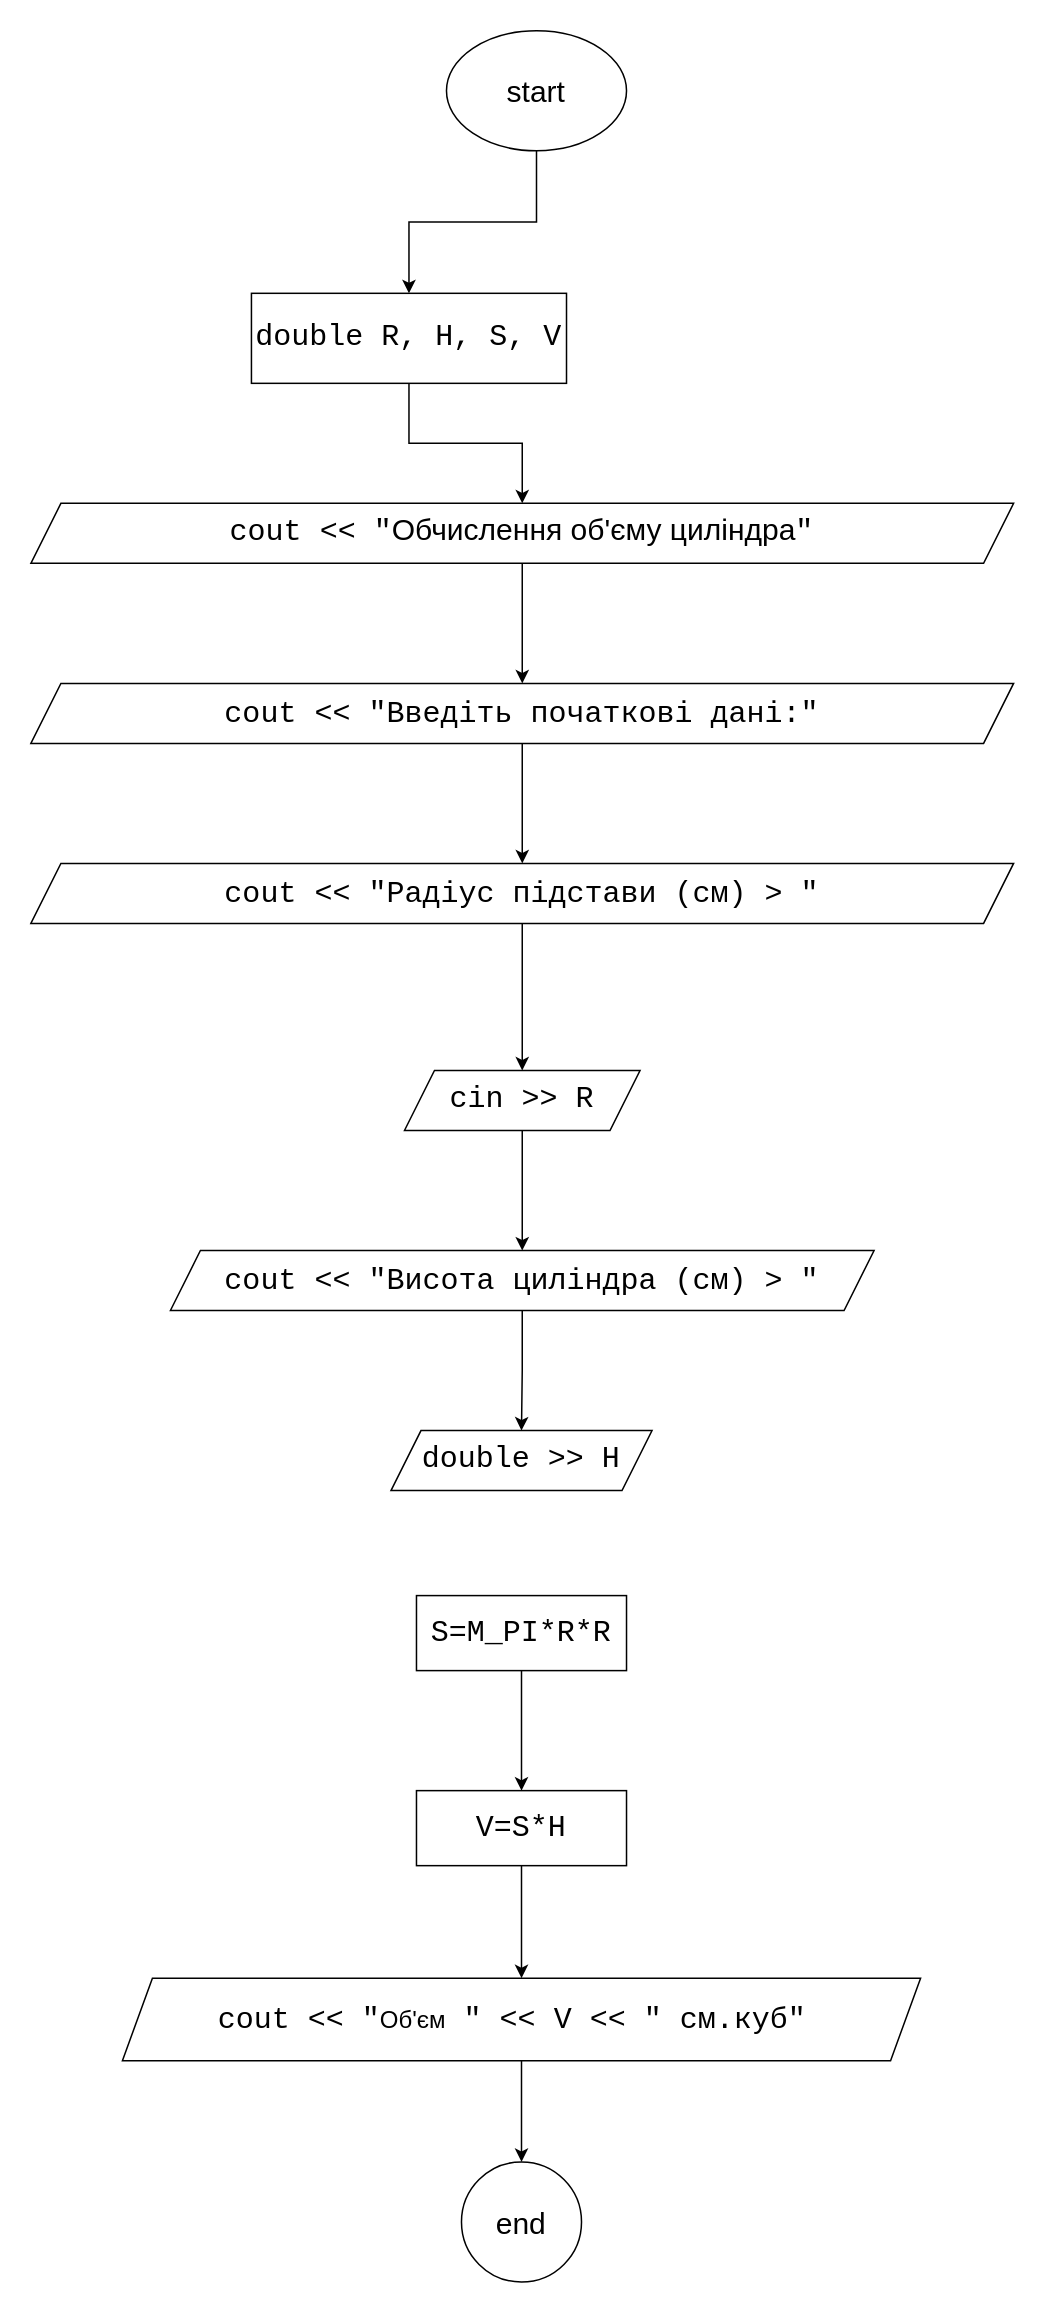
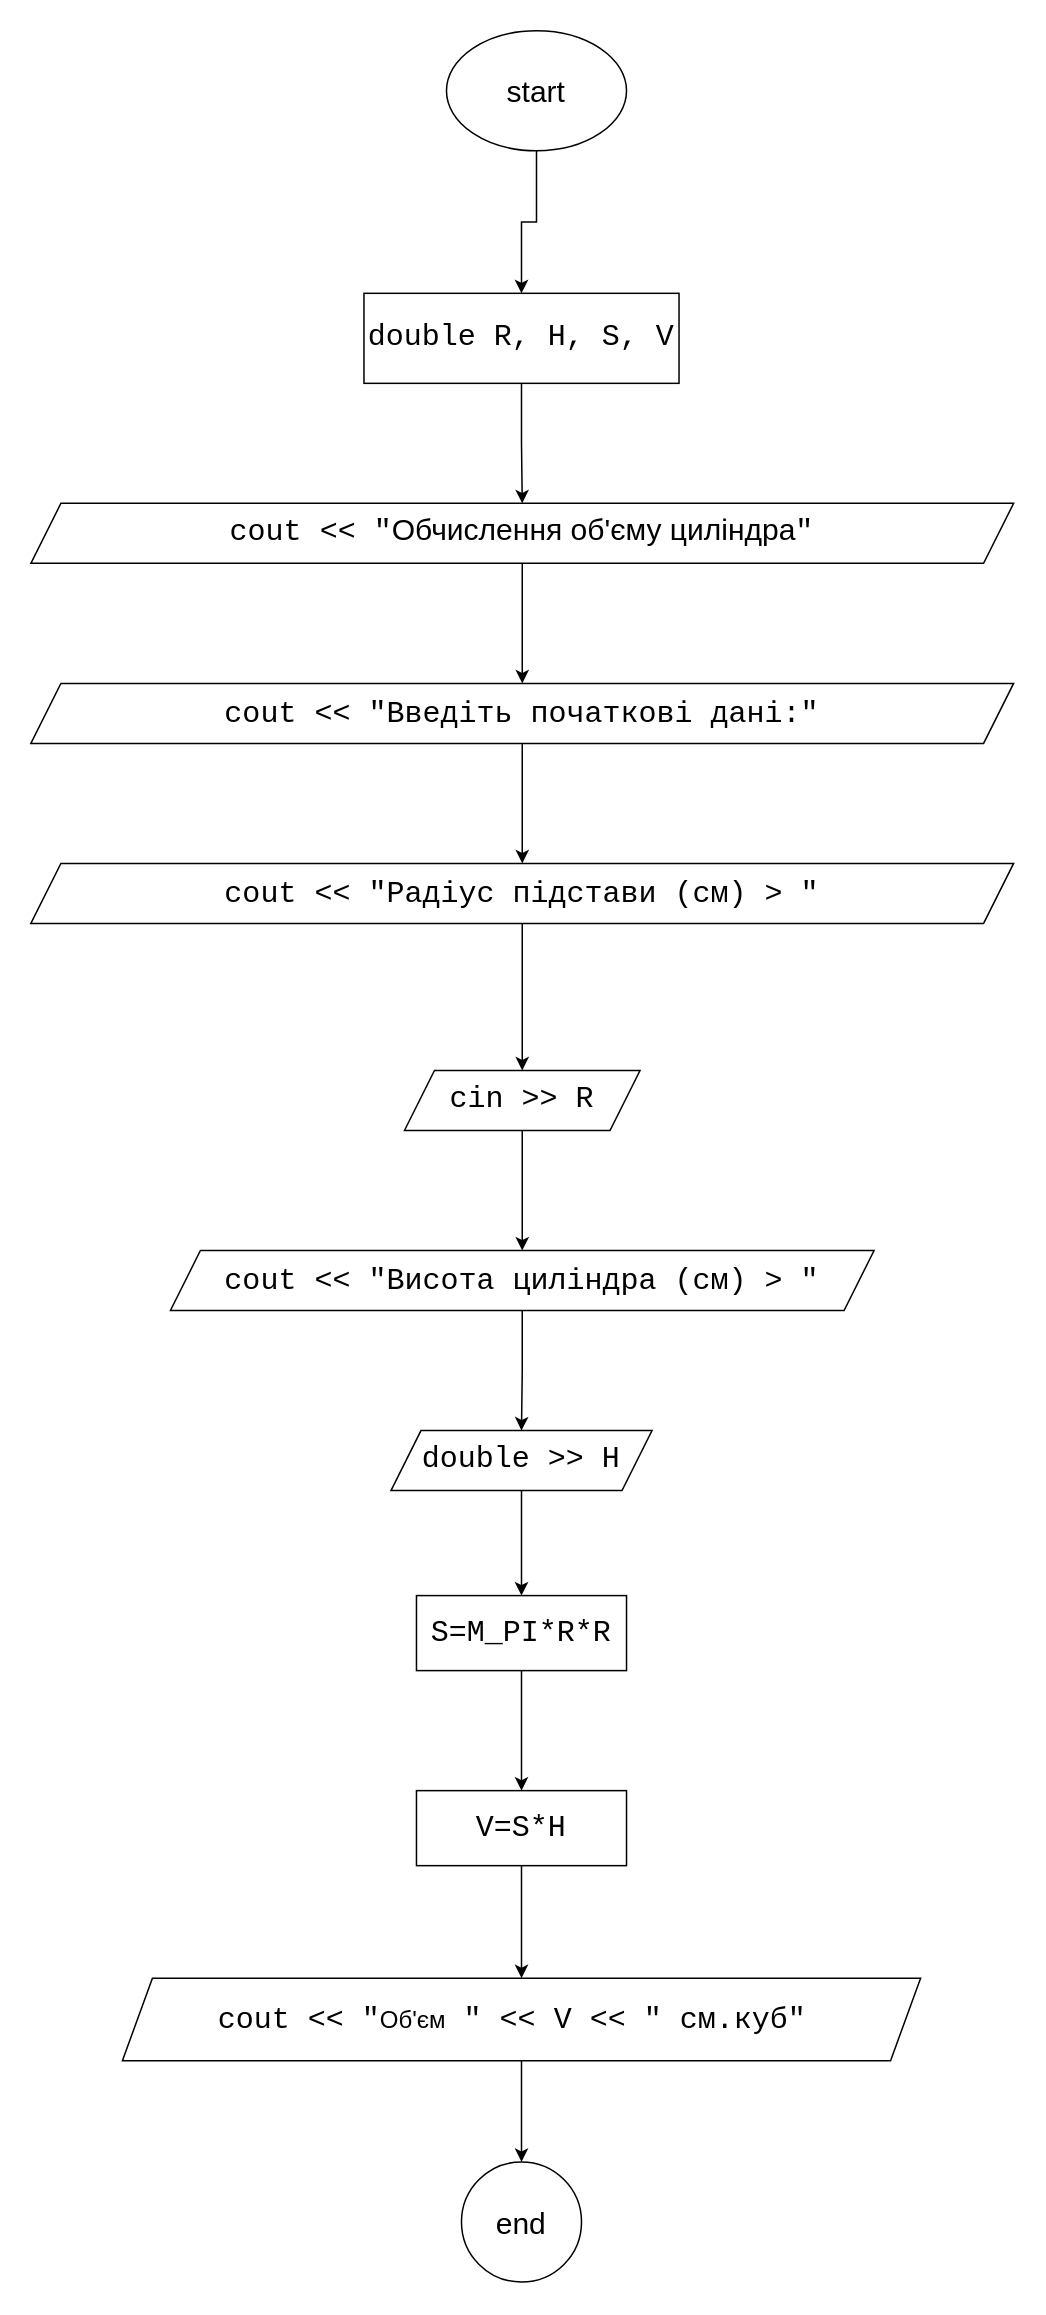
node "double R, H, S, V": moved (409, 338) -> (521, 338)
edge "double >> H" -> "S=M_PI*R*R": added
